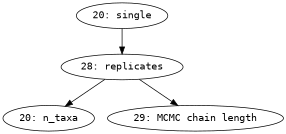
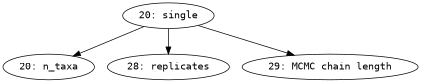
edge "28: replicates" -> "29: MCMC chain length": now "20: single" -> "29: MCMC chain length"
edge "28: replicates" -> "20: n_taxa": now "20: single" -> "20: n_taxa"
